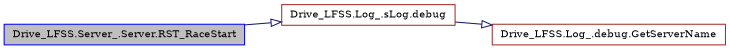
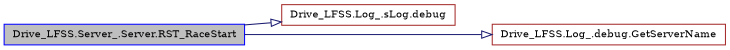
edge "Drive_LFSS.Log_.sLog.debug" -> "Drive_LFSS.Log_.debug.GetServerName": now "Drive_LFSS.Server_.Server.RST_RaceStart" -> "Drive_LFSS.Log_.debug.GetServerName"
